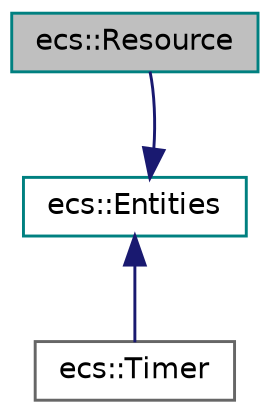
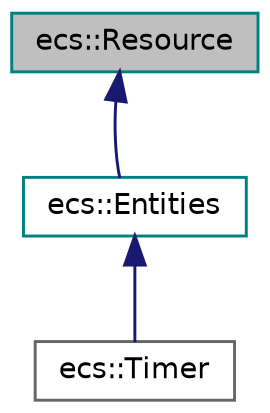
edge "ecs::Resource" -> "ecs::Entities": reversed
